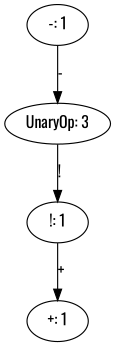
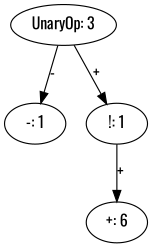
edge "-: 1" -> "UnaryOp: 3": reversed
edge "UnaryOp: 3" -> "!: 1": label "!" -> "+"
node "+: 1": label "+: 1" -> "+: 6"
